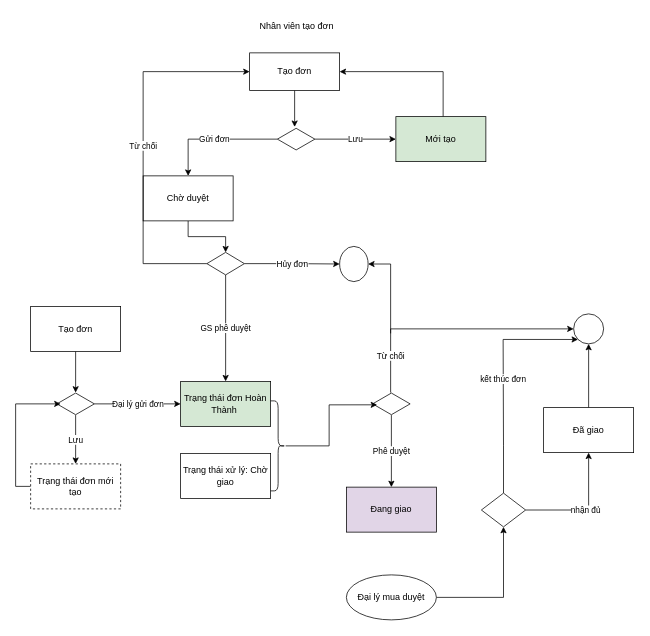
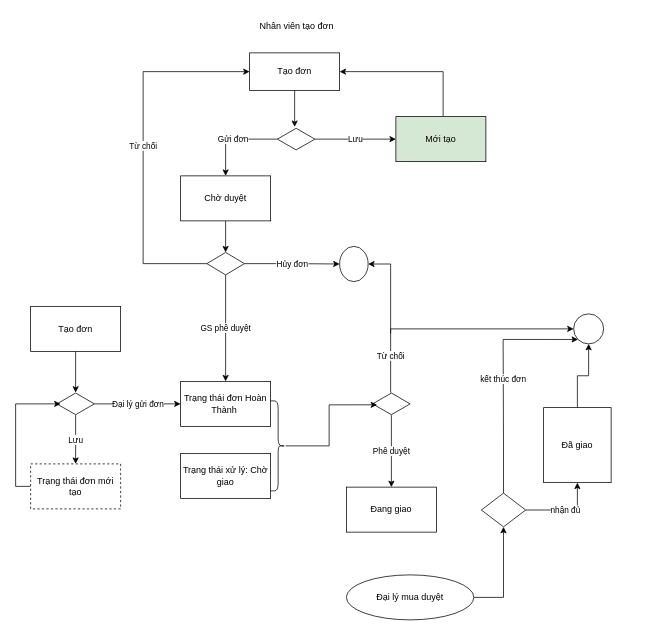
node "Chờ duyệt": moved (188, 198) -> (225, 198)
node "Trạng thái đơn Hoàn Thành": fillcolor #d5e8d4 -> #ffffff
node "Đã giao": size 90x45 -> 68x75
node "Đang giao": fillcolor #e1d5e7 -> #ffffff
node "Đại lý mua duyệt": size 90x45 -> 128x45
